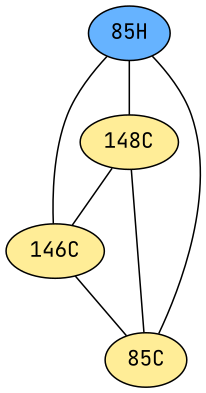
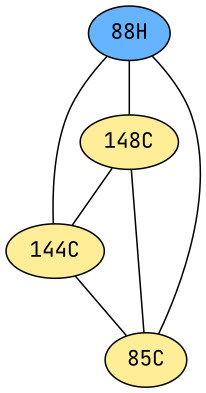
node "85H": label "85H" -> "88H"
node "146C": label "146C" -> "144C"
